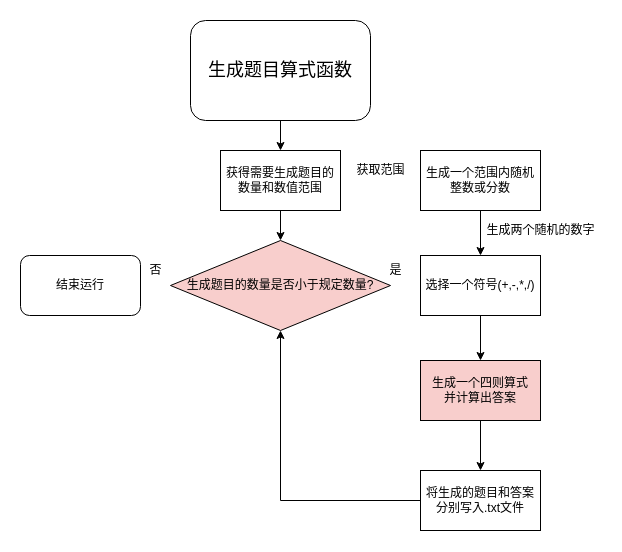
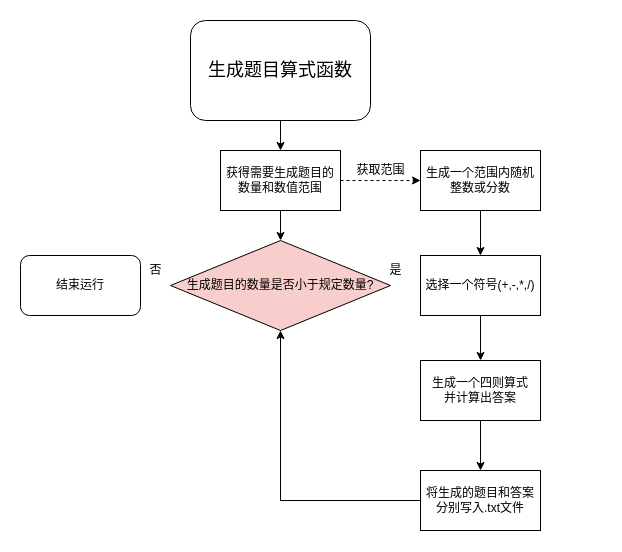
edge "获得需要生成题目的数量和数值范围" -> "生成一个范围内随机整数或分数": added
node "生成两个随机的数字": removed
node "生成一个四则算式 并计算出答案": fillcolor #f8cecc -> #ffffff
